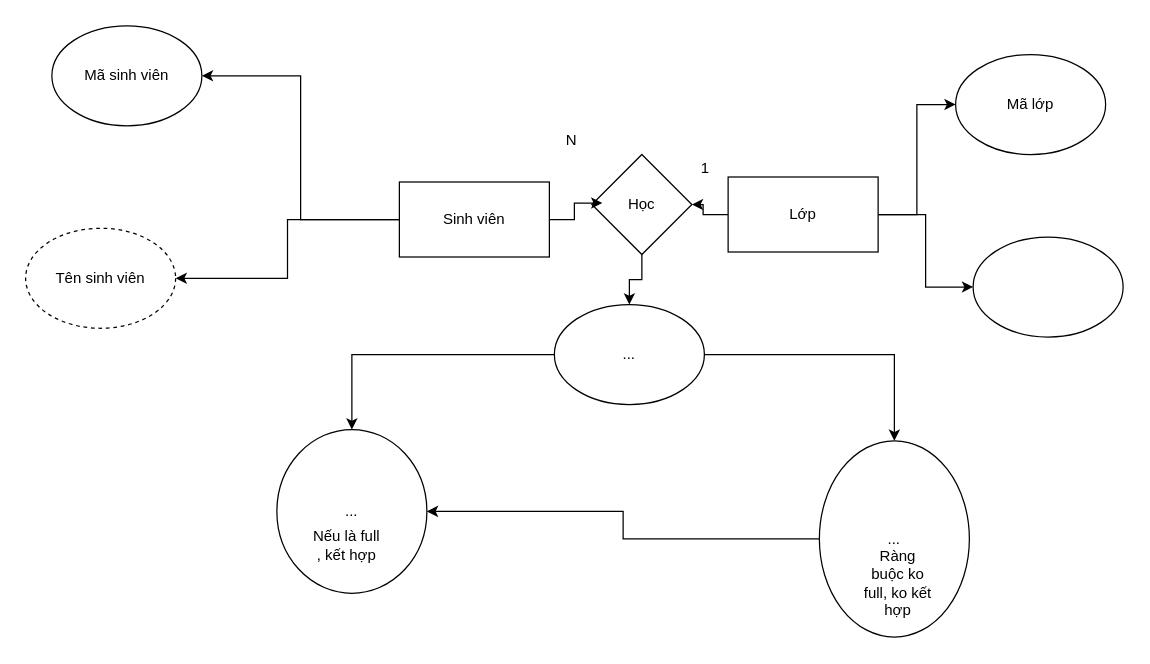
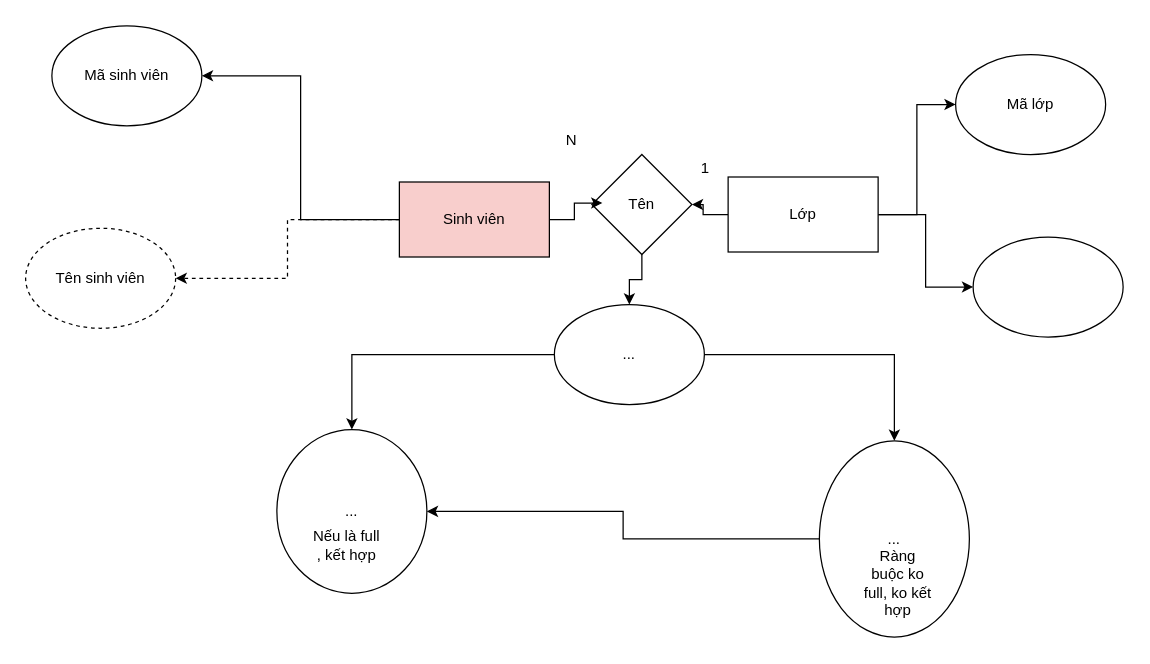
node "Học": label "Học" -> "Tên"
node "Sinh viên": fillcolor #ffffff -> #f8cecc
edge "Sinh viên" -> "Tên sinh viên": style solid -> dashed
